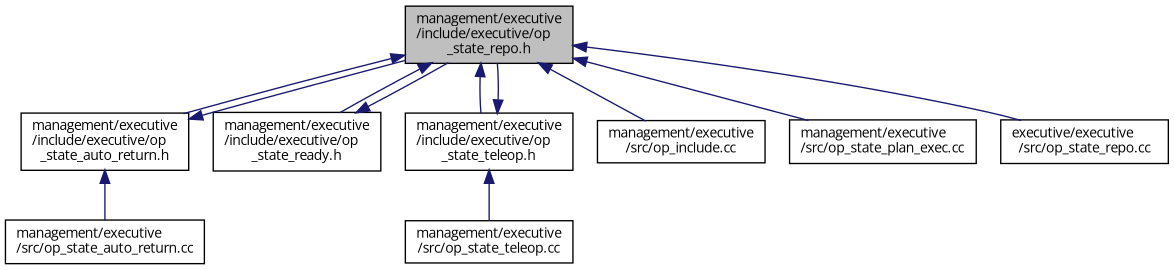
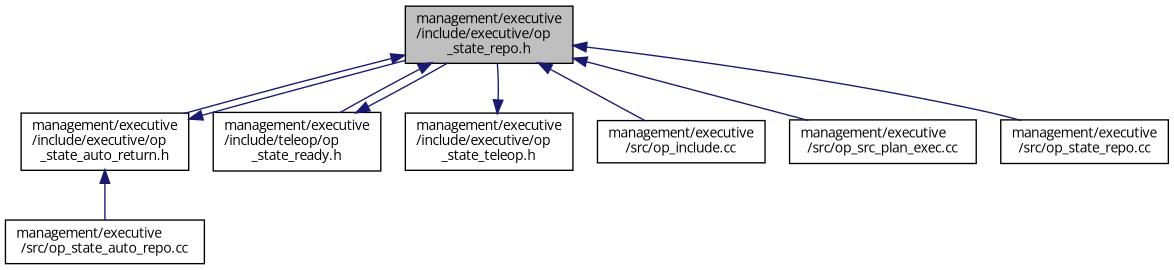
edge "management/executive /include/executive/op _state_teleop.h" -> "management/executive /include/executive/op _state_repo.h": removed
node "management/executive /include/executive/op _state_ready.h": label "management/executive /include/executive/op _state_ready.h" -> "management/executive /include/teleop/op _state_ready.h"
node "management/executive /src/op_state_plan_exec.cc": label "management/executive /src/op_state_plan_exec.cc" -> "management/executive /src/op_src_plan_exec.cc"
node "executive/executive /src/op_state_repo.cc": label "executive/executive /src/op_state_repo.cc" -> "management/executive /src/op_state_repo.cc"
node "management/executive /src/op_state_auto_return.cc": label "management/executive /src/op_state_auto_return.cc" -> "management/executive /src/op_state_auto_repo.cc"
node "management/executive /src/op_state_teleop.cc": removed
